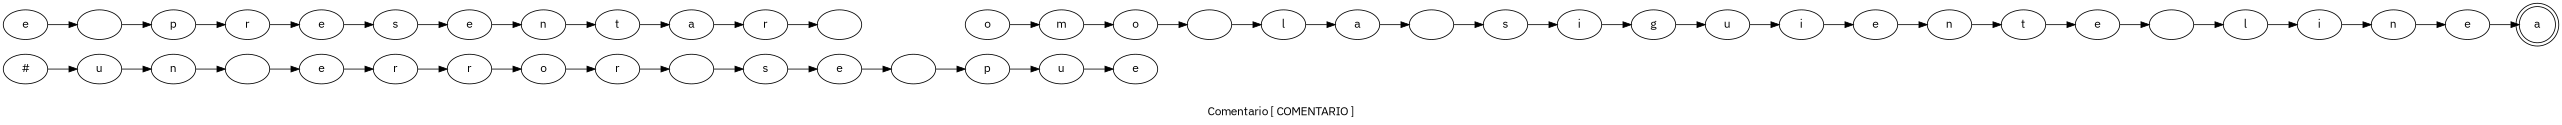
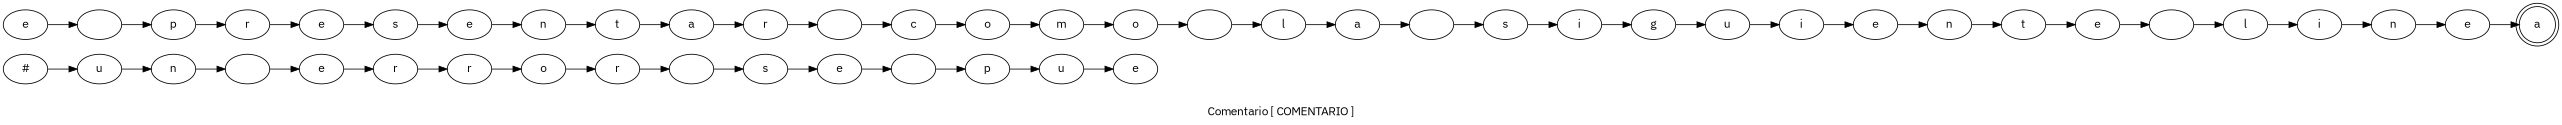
node "c": added
